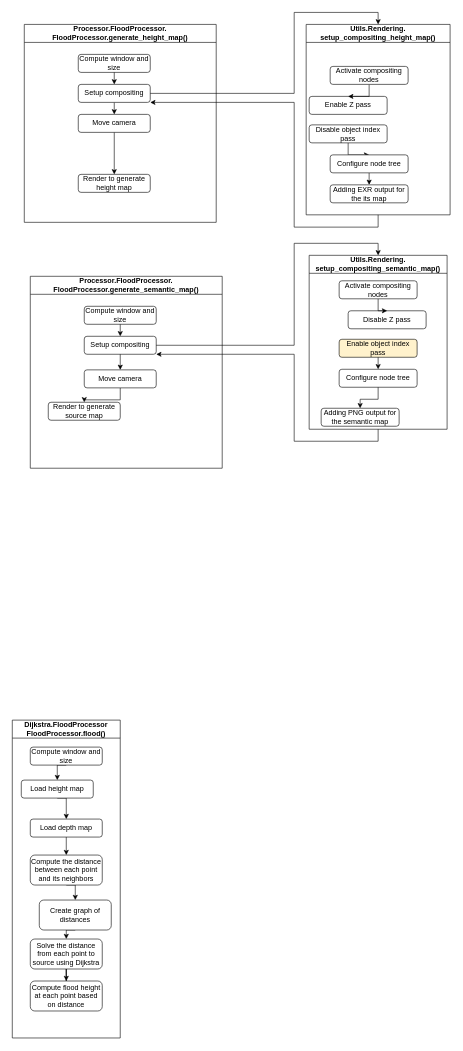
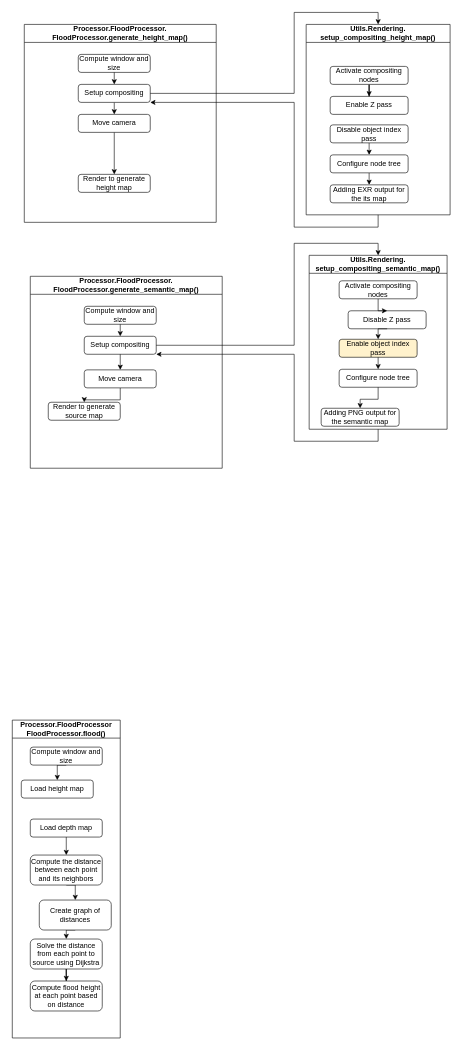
node "Enable Z pass": moved (348, 105) -> (369, 105)
node "Disable object index pass": moved (348, 134) -> (369, 134)
edge "Disable Z pass" -> "Enable object index pass": added
node "Dijkstra.FloodProcessor FloodProcessor.flood()": label "Dijkstra.FloodProcessor FloodProcessor.flood()" -> "Processor.FloodProcessor FloodProcessor.flood()"
edge "Load height map" -> "Load depth map": removed
